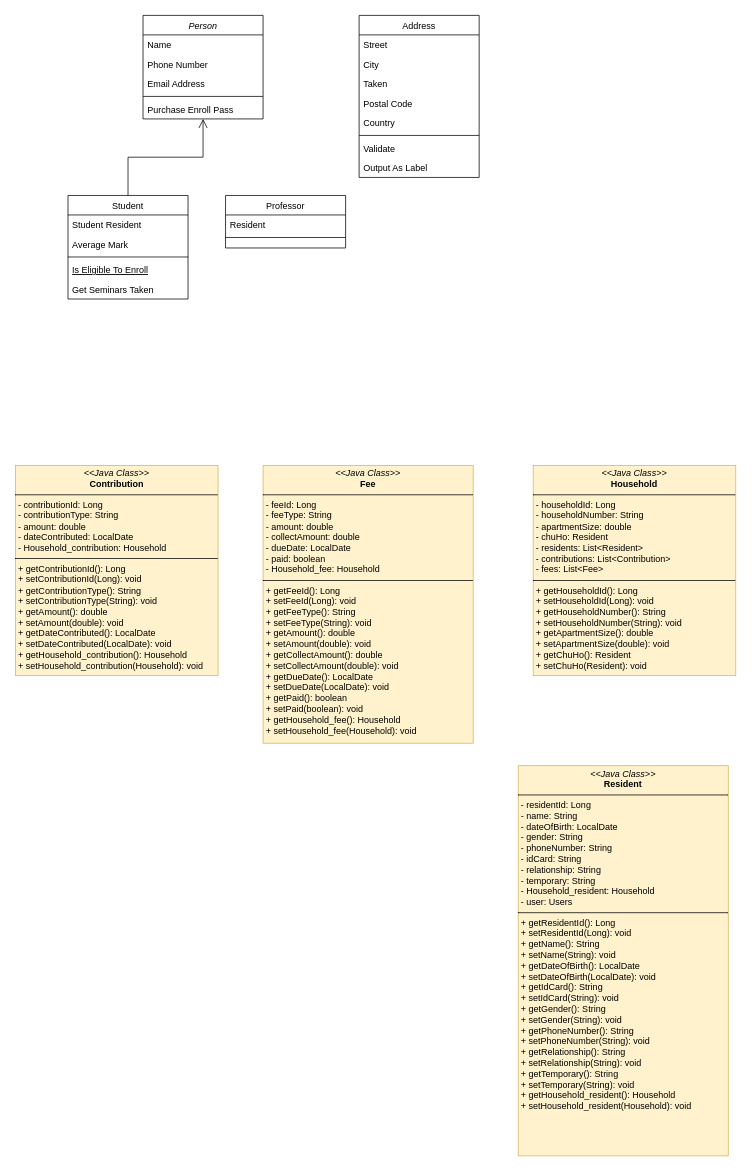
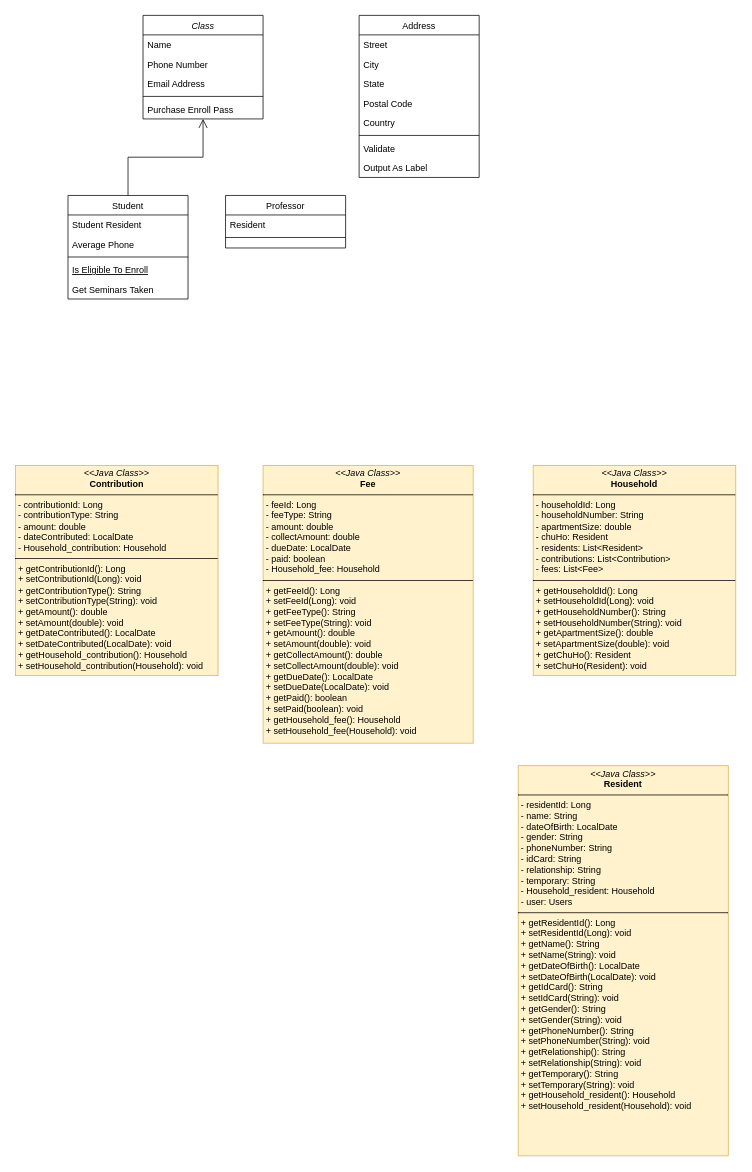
node "Person": label "Person" -> "Class"
node "Taken": label "Taken" -> "State"
node "Average Mark": label "Average Mark" -> "Average Phone"
